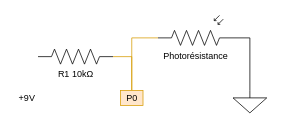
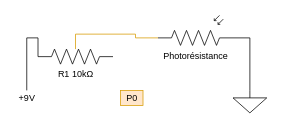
edge "Photorésistance" -- "P0": now "Photorésistance" -- "R1 10kΩ"
edge "R1 10kΩ" -- "+9V": added
edge "R1 10kΩ" -- "P0": removed
